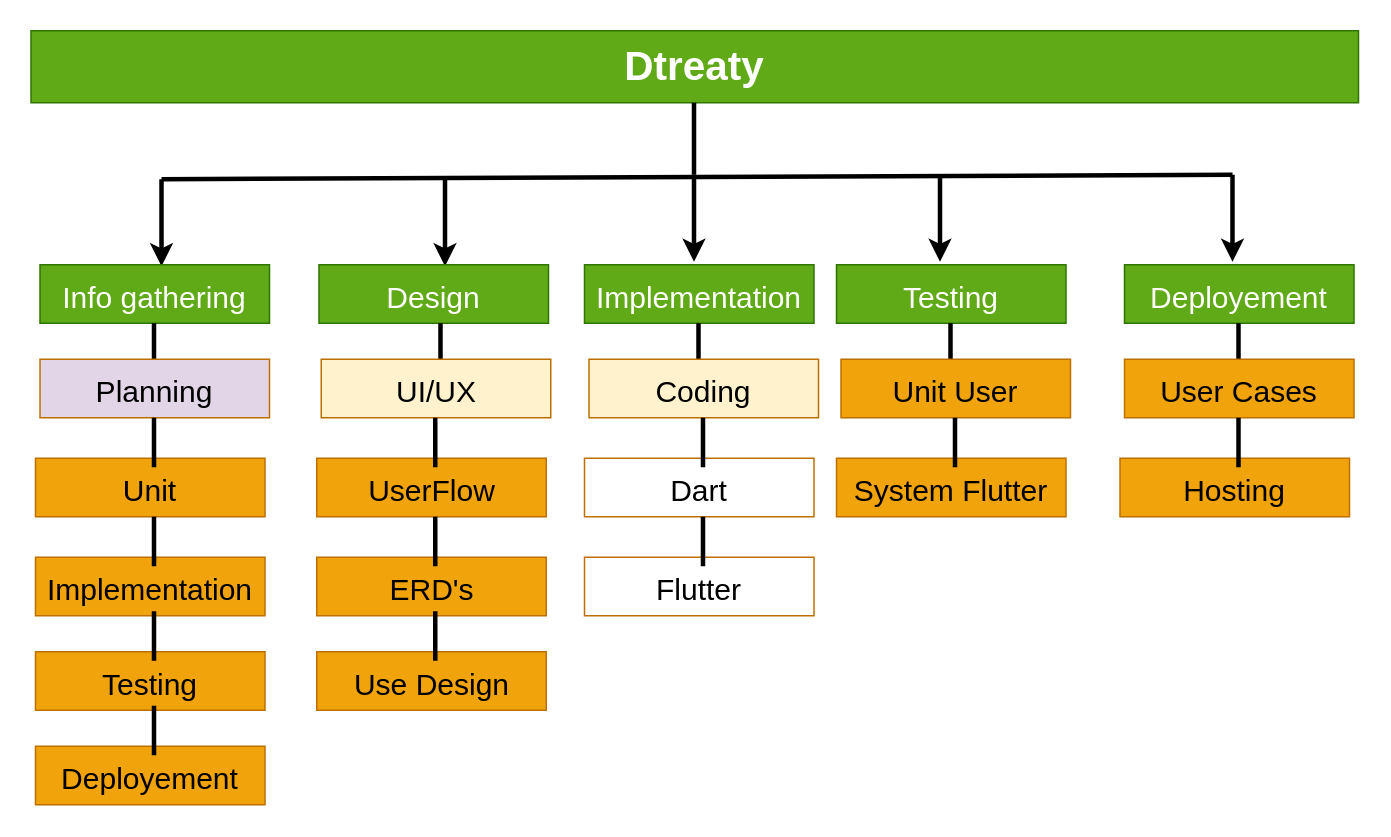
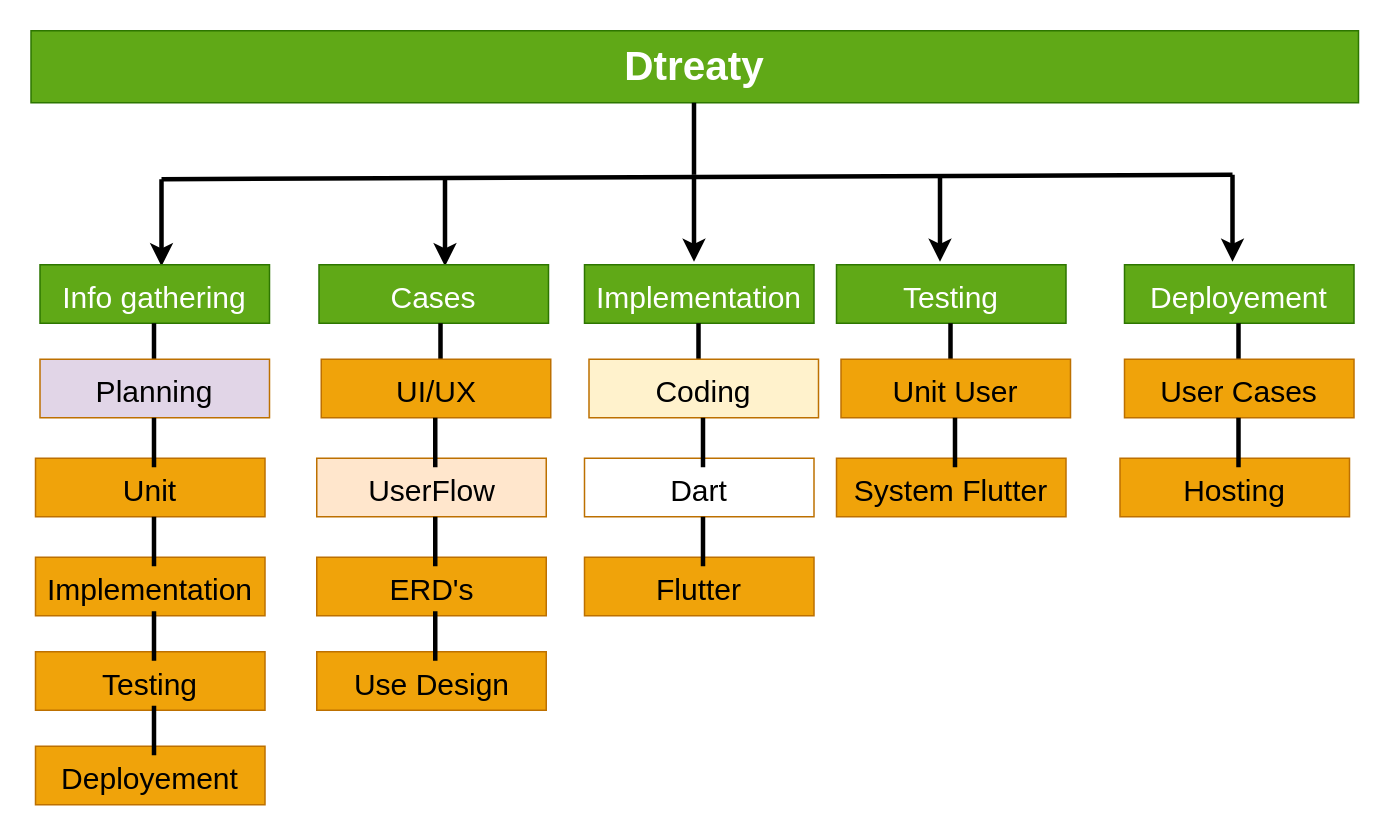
node "Design": label "Design" -> "Cases"
node "UI/UX": fillcolor #fff2cc -> #f0a30a
node "UserFlow": fillcolor #f0a30a -> #ffe6cc
node "Flutter": fillcolor #ffffff -> #f0a30a
